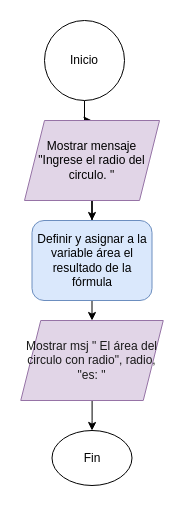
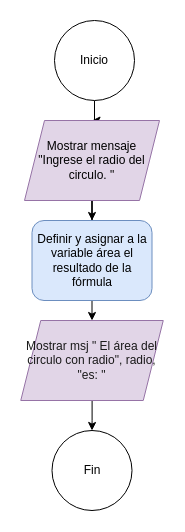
node "Inicio": moved (85, 61) -> (95, 61)
node "Fin": size 80x55 -> 80x80
